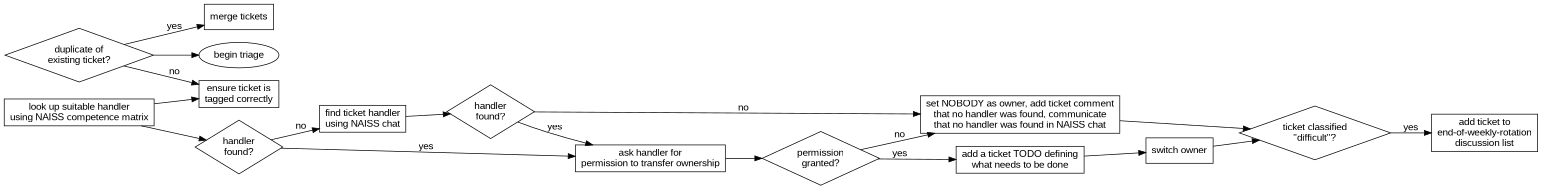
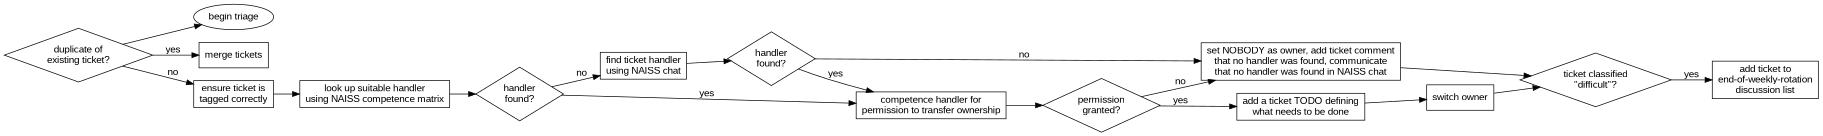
edge "look up suitable handler using NAISS competence matrix" -> "ensure ticket is tagged correctly": reversed
node "ask handler for permission to transfer ownership": label "ask handler for permission to transfer ownership" -> "competence handler for permission to transfer ownership"
